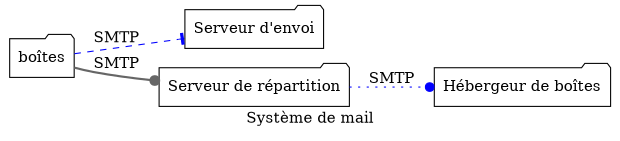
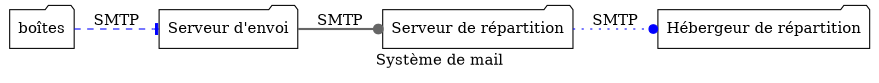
edge "boîtes" -> "Serveur de répartition": now "Serveur d'envoi" -> "Serveur de répartition"
node "Hébergeur de boîtes": label "Hébergeur de boîtes" -> "Hébergeur de répartition"
